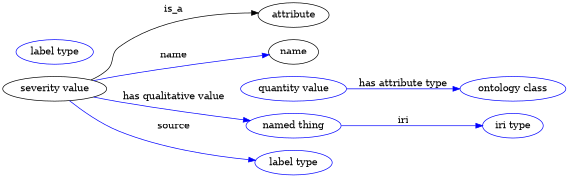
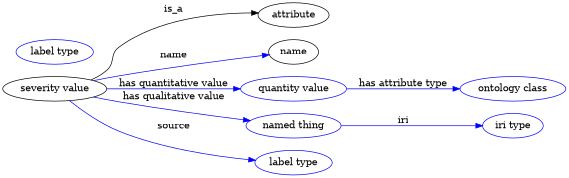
edge "severity value" -> "quantity value": added, label "has quantitative value"
